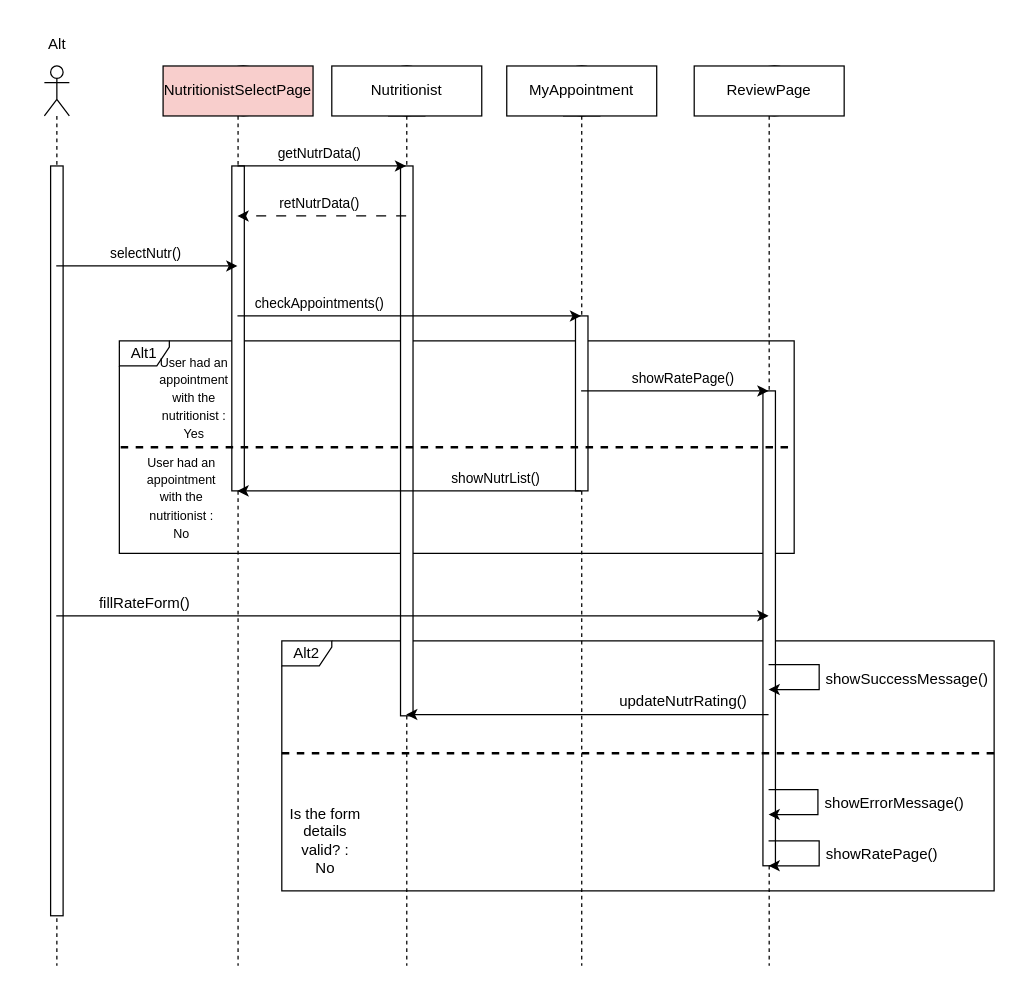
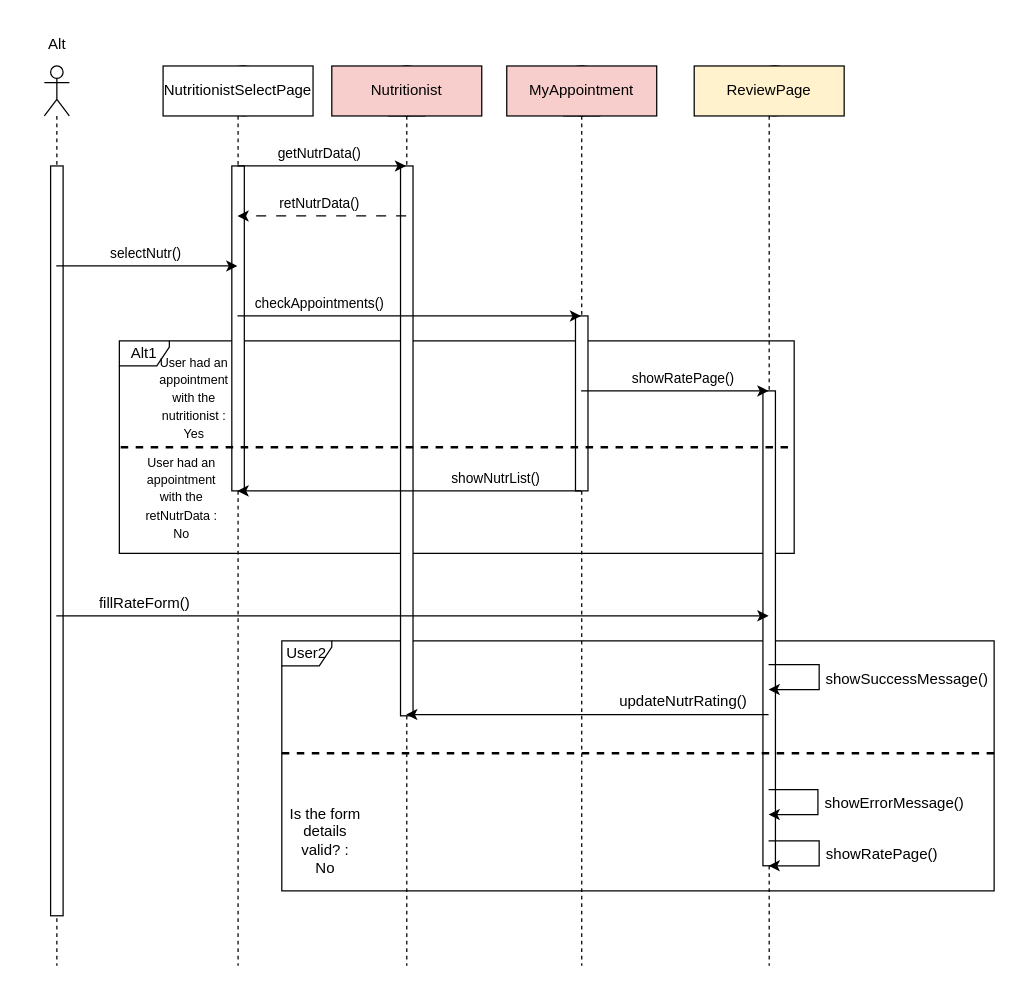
node "NutritionistSelectPage": fillcolor #f8cecc -> #ffffff
node "Nutritionist": fillcolor #ffffff -> #f8cecc
node "MyAppointment": fillcolor #ffffff -> #f8cecc
node "ReviewPage": fillcolor #ffffff -> #fff2cc
node "User had an appointment with the nutritionist : No": label "User had an appointment with the nutritionist : No" -> "User had an appointment with the retNutrData : No"
node "Alt2": label "Alt2" -> "User2"
